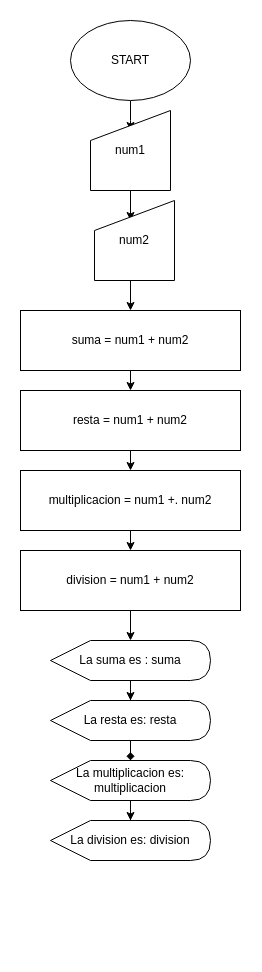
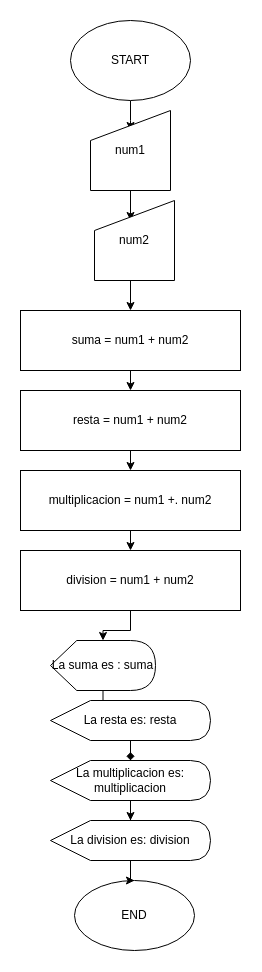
node "La suma es : suma": size 160x40 -> 105x50
edge "La division es: division" -> "END": added
node "END": added
